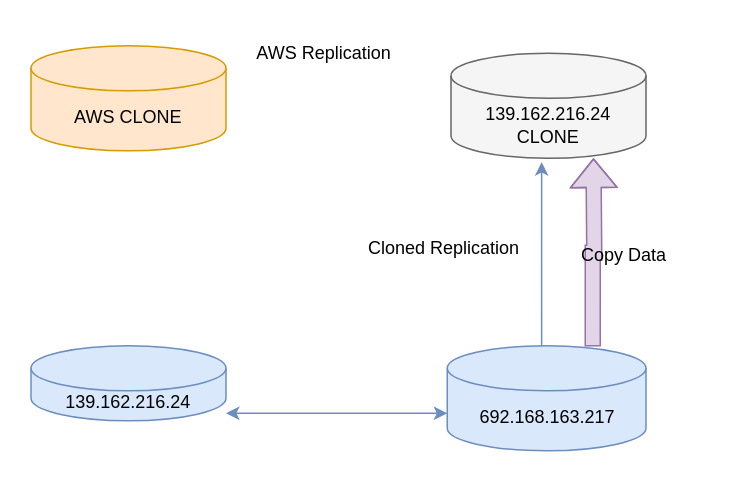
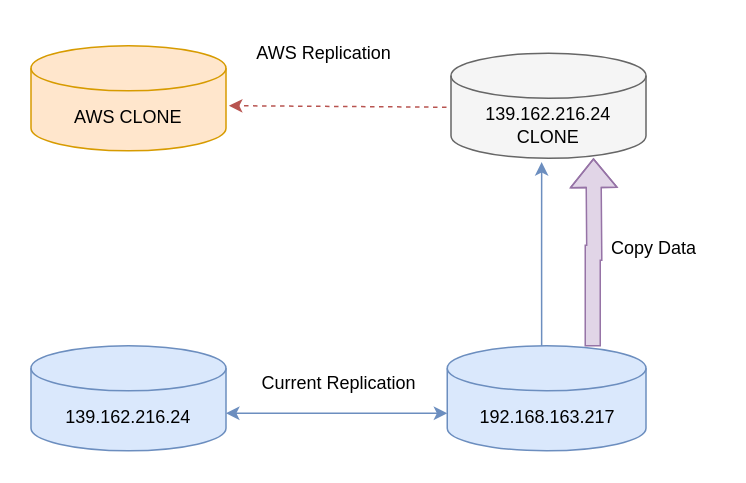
edge "139.162.216.24 CLONE" -> "AWS CLONE": added
node "Cloned Replication": removed
node "Copy Data": moved (623, 256) -> (653, 248)
node "139.162.216.24": size 195x75 -> 195x105
node "Current Replication": added
node "692.168.163.217": label "692.168.163.217" -> "192.168.163.217"
